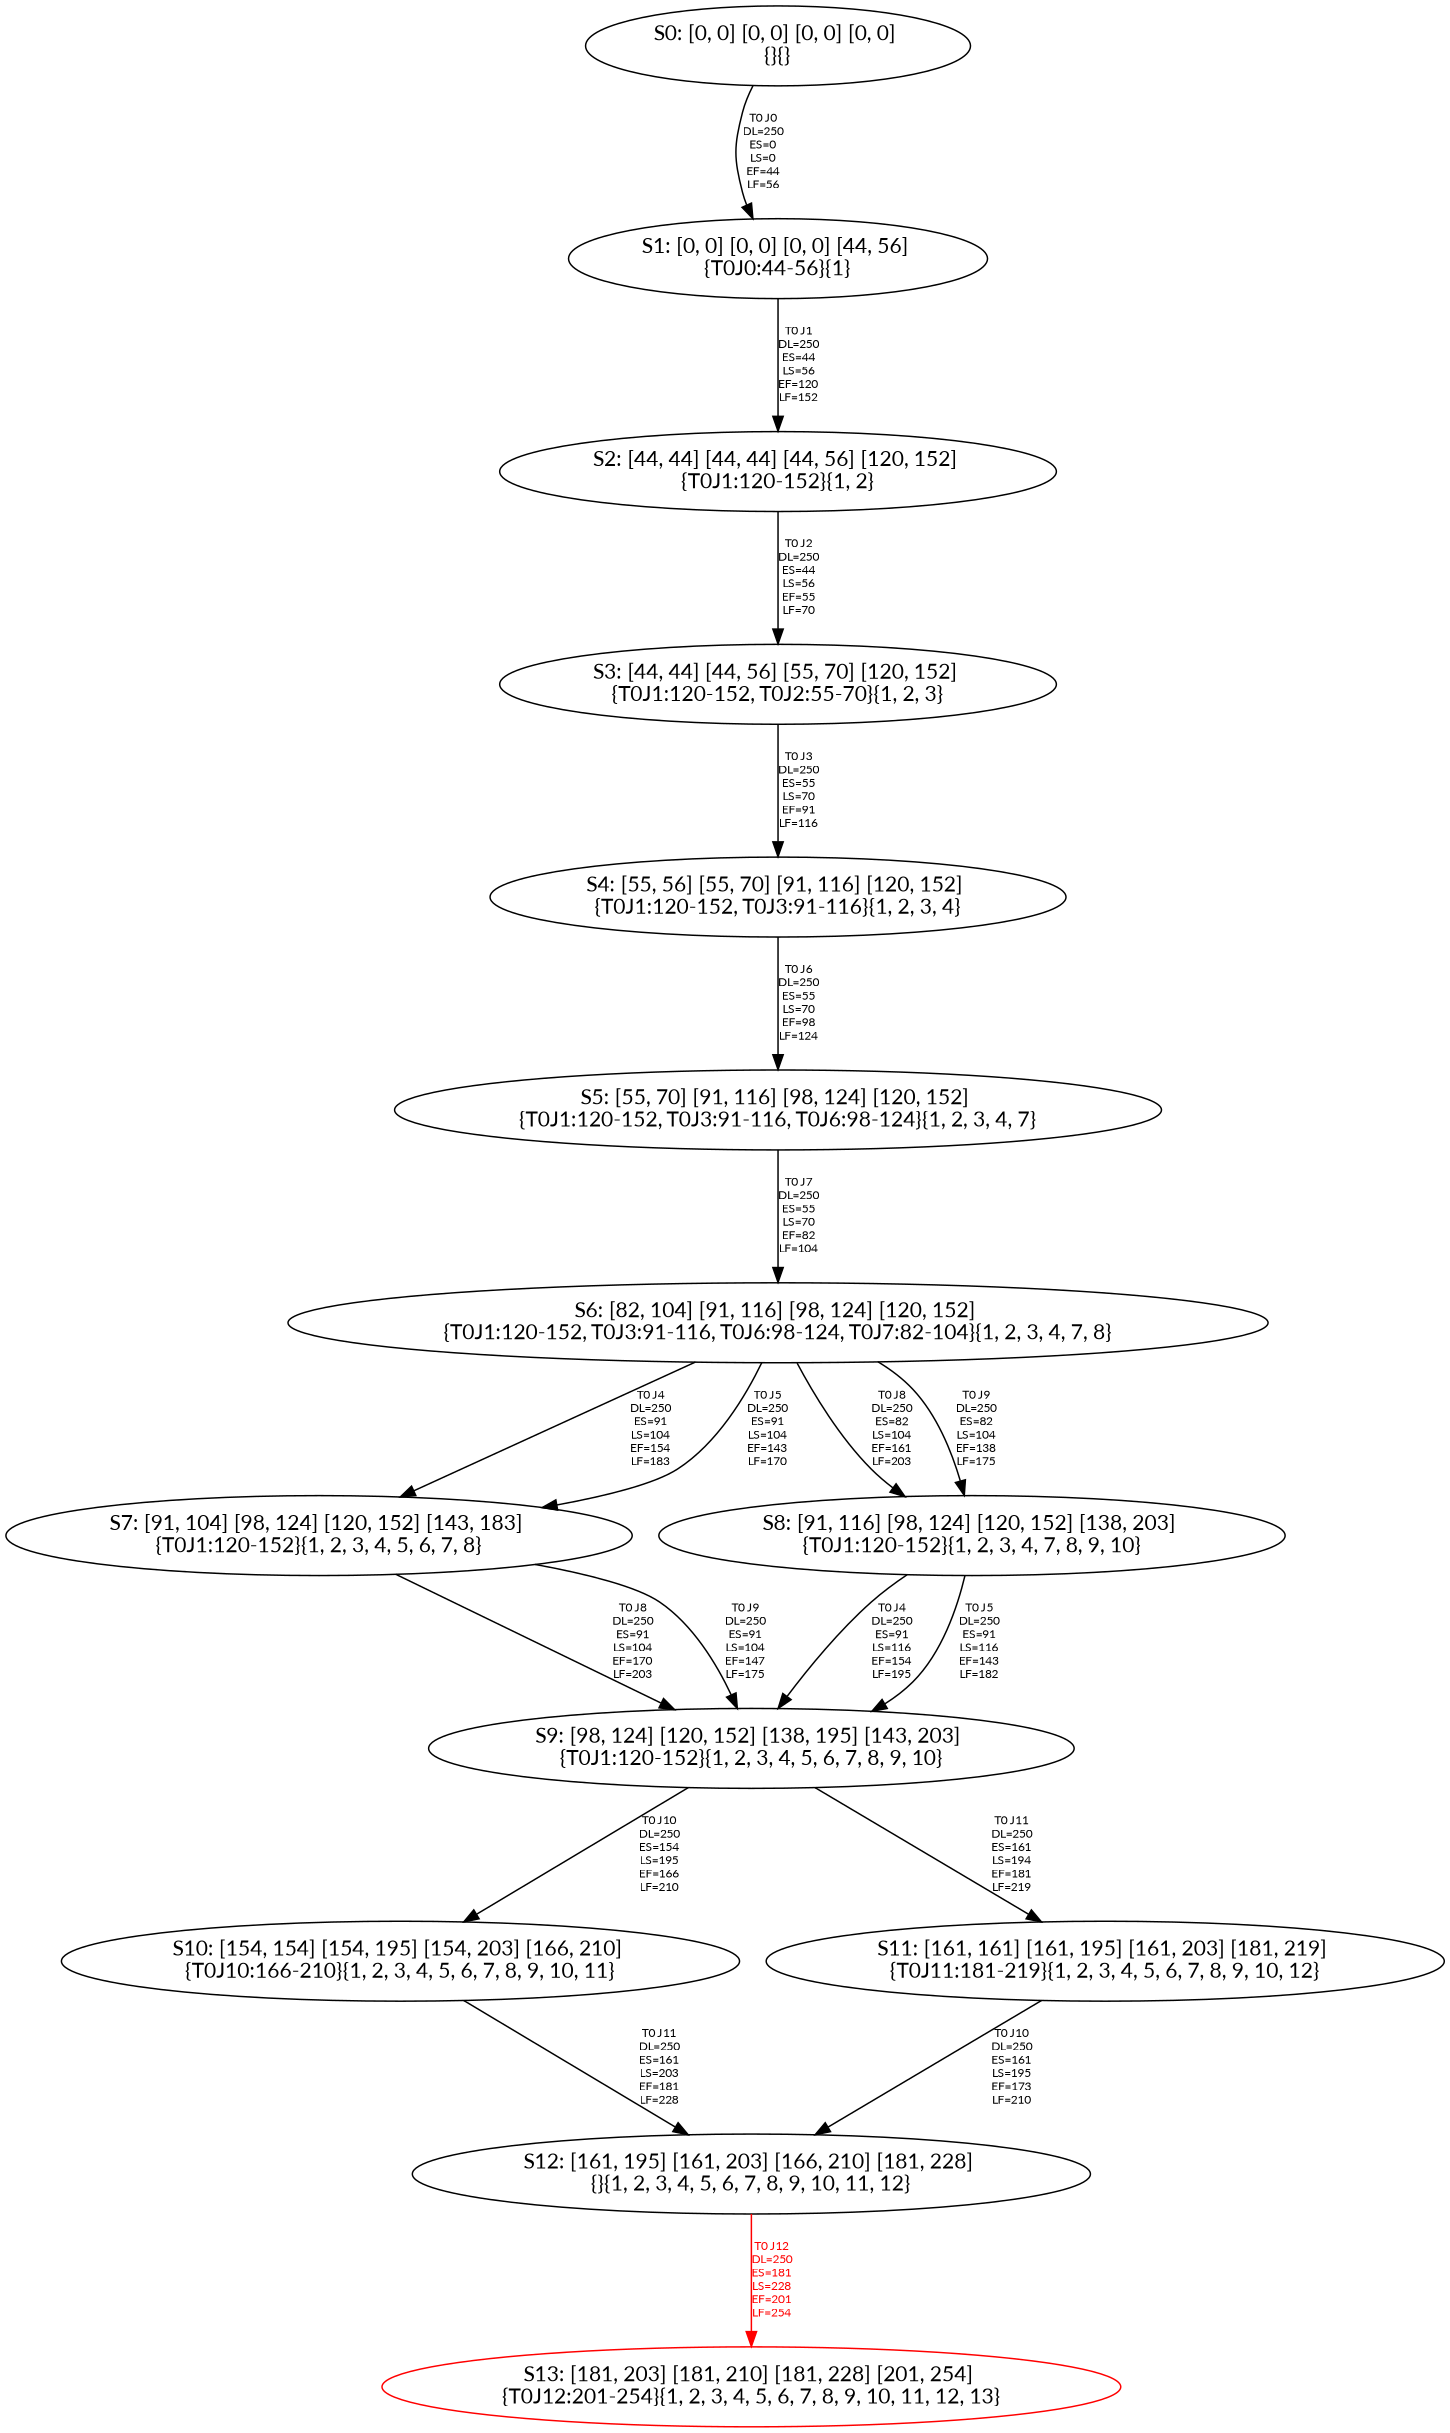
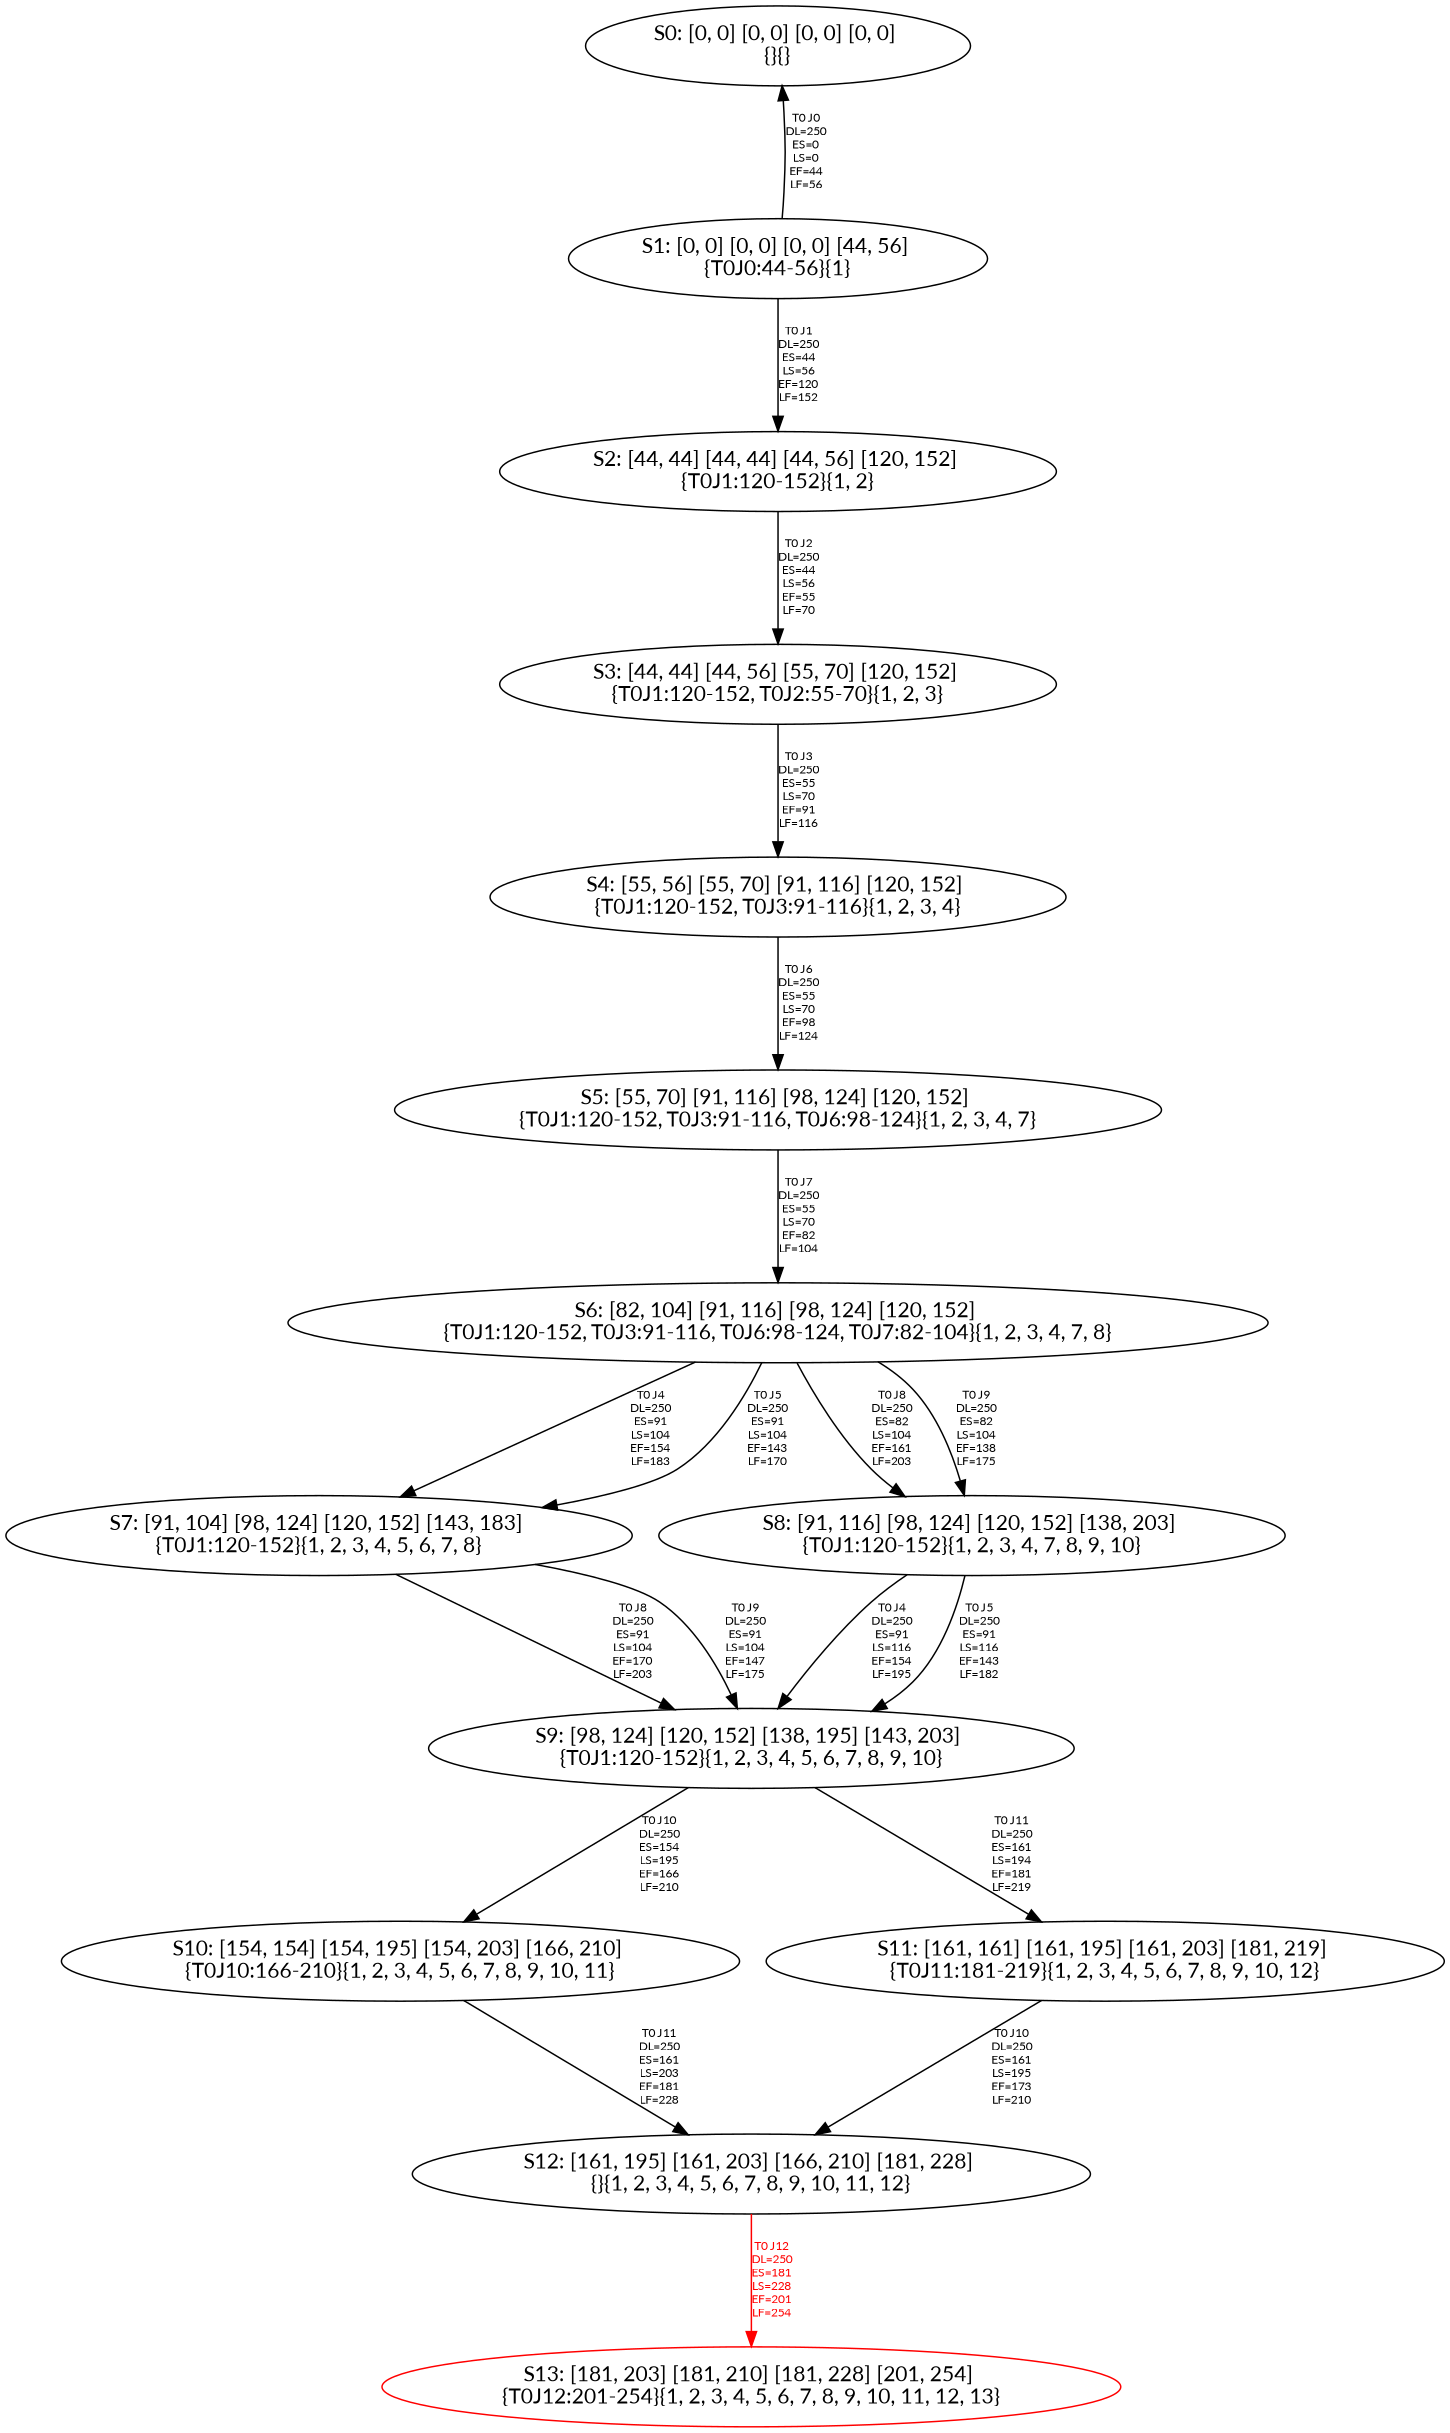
edge "S0: [0, 0] [0, 0] [0, 0] [0, 0] {}{}" -> "S1: [0, 0] [0, 0] [0, 0] [44, 56] {T0J0:44-56}{1}": reversed
